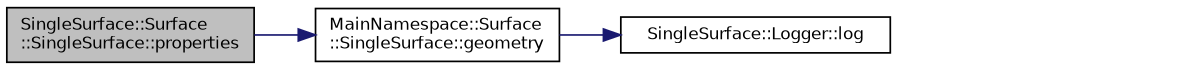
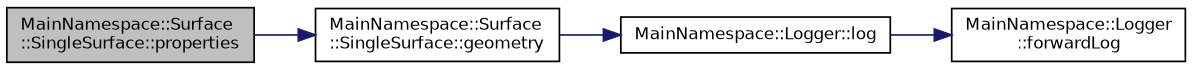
node "SingleSurface::Surface ::SingleSurface::properties": label "SingleSurface::Surface ::SingleSurface::properties" -> "MainNamespace::Surface ::SingleSurface::properties"
node "SingleSurface::Logger::log": label "SingleSurface::Logger::log" -> "MainNamespace::Logger::log"
node "MainNamespace::Logger ::forwardLog": added
